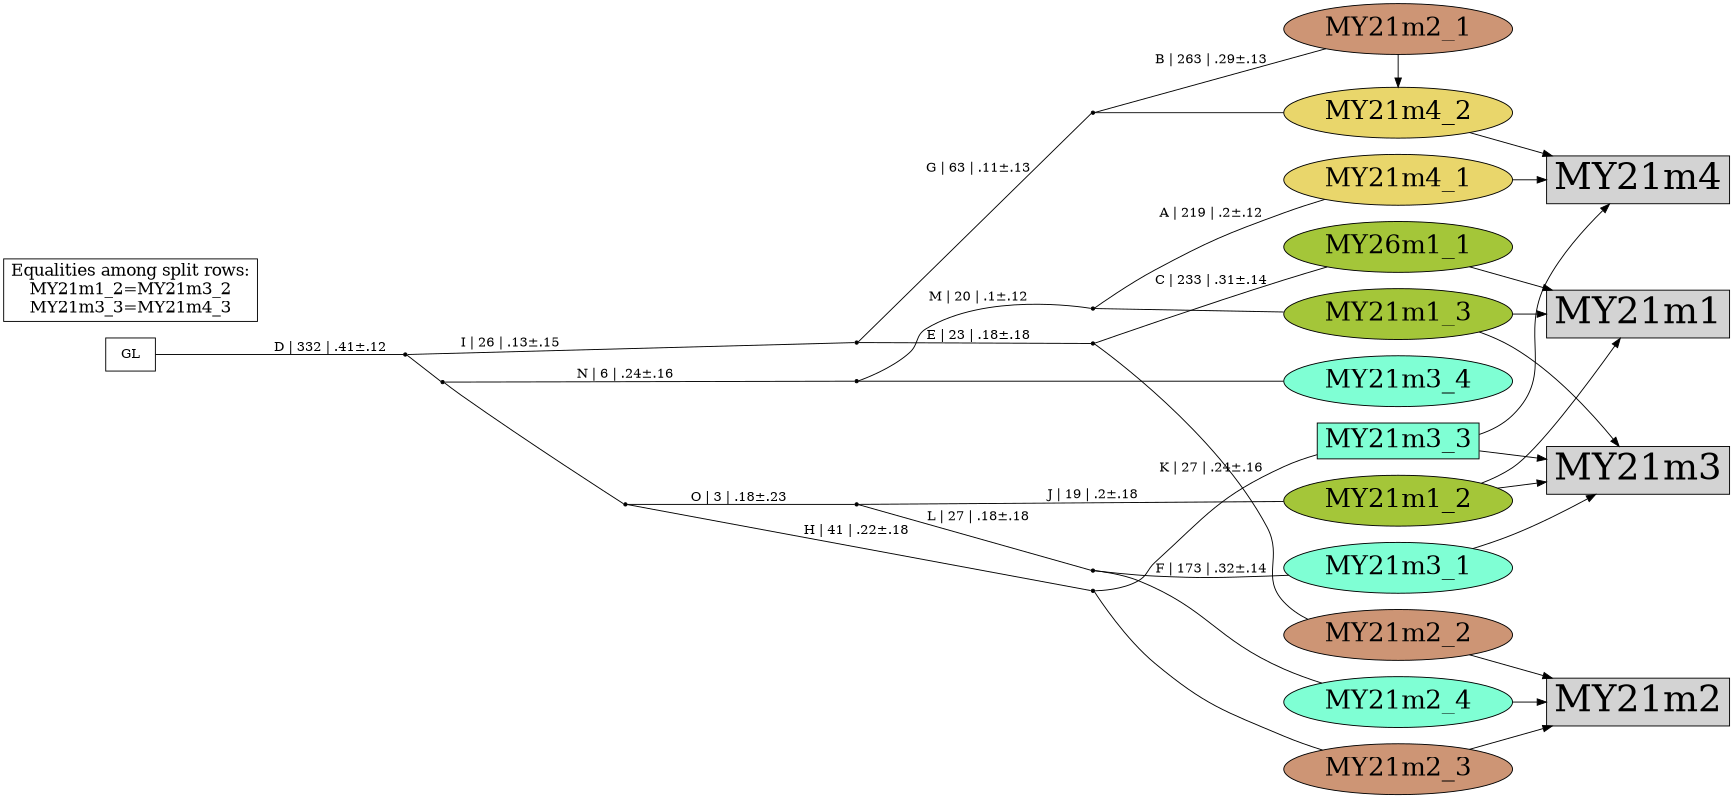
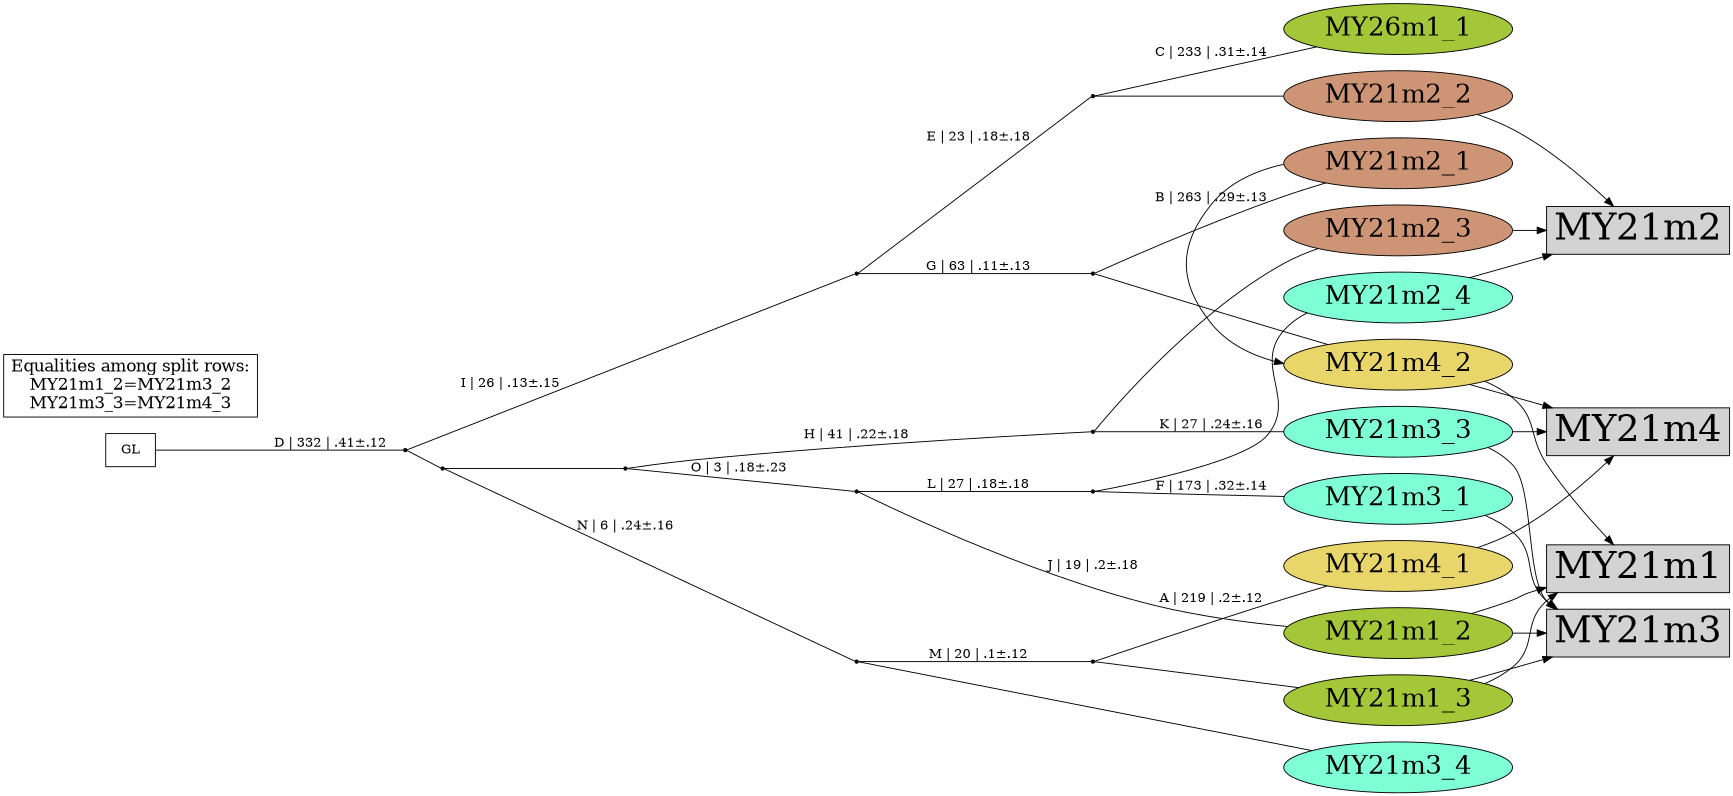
edge "MY26m1_1" -> "MY21m1": now "MY21m4_2" -> "MY21m1"
node "MY21m3_3": shape box -> ellipse
